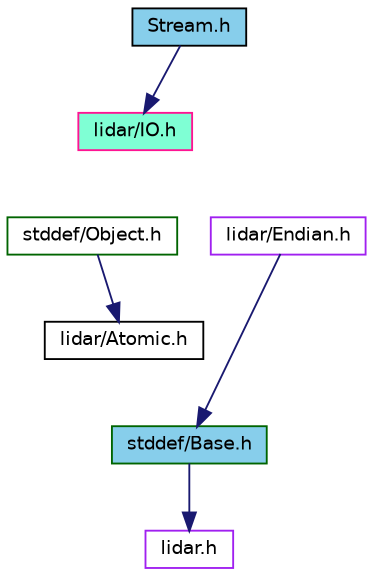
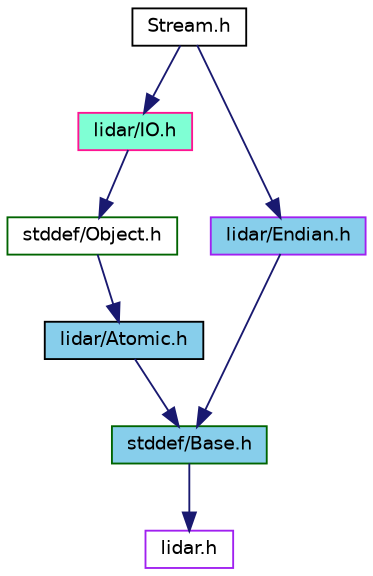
node "Stream.h": fillcolor skyblue -> white
edge "Stream.h" -> "lidar/Endian.h": added
edge "lidar/IO.h" -> "stddef/Object.h": added
node "lidar/Endian.h": fillcolor white -> skyblue
node "lidar/Atomic.h": fillcolor white -> skyblue
edge "lidar/Atomic.h" -> "stddef/Base.h": added
